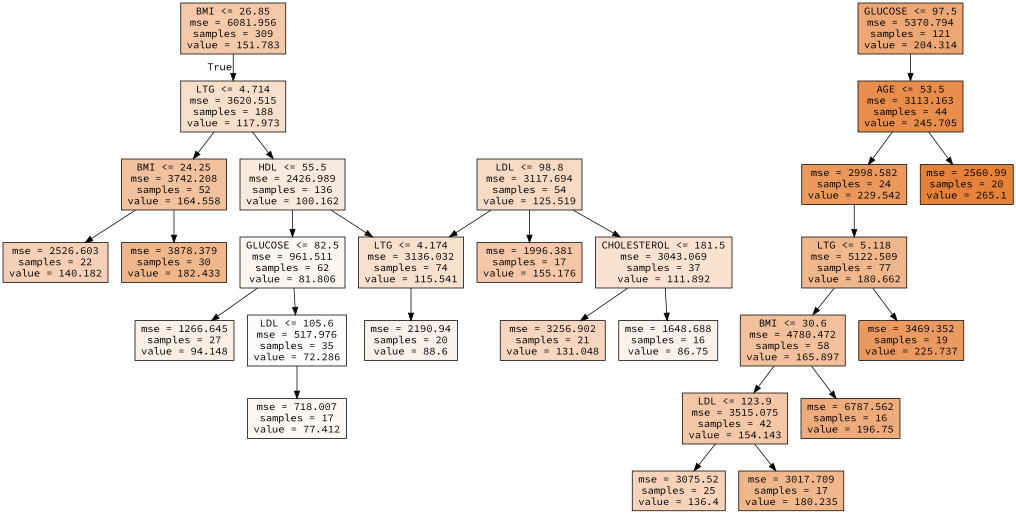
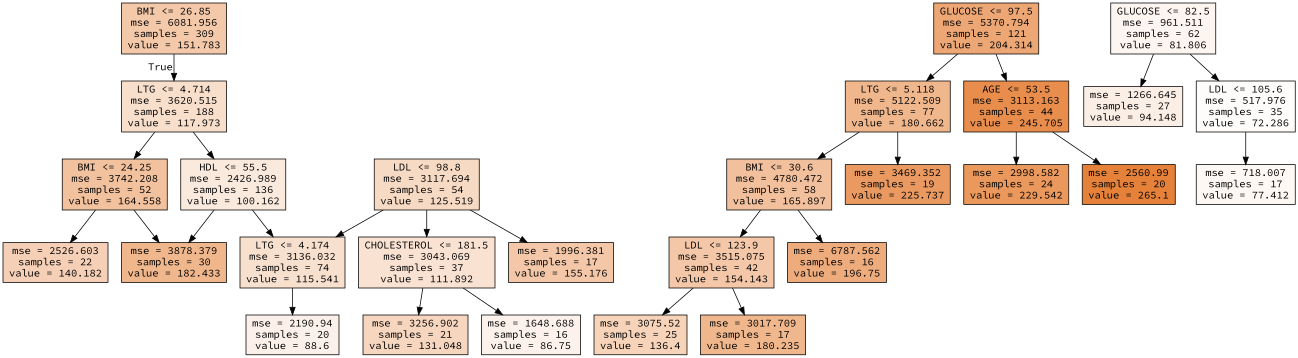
edge "mse = 2998.582 samples = 24 value = 229.542" -> "LTG <= 5.118 mse = 5122.509 samples = 77 value = 180.662": now "GLUCOSE <= 97.5 mse = 5370.794 samples = 121 value = 204.314" -> "LTG <= 5.118 mse = 5122.509 samples = 77 value = 180.662"
edge "HDL <= 55.5 mse = 2426.989 samples = 136 value = 100.162" -> "GLUCOSE <= 82.5 mse = 961.511 samples = 62 value = 81.806": now "HDL <= 55.5 mse = 2426.989 samples = 136 value = 100.162" -> "mse = 3878.379 samples = 30 value = 182.433"
